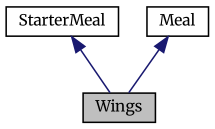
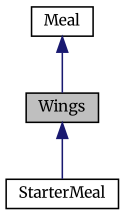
edge "Wings" -> "StarterMeal": reversed
